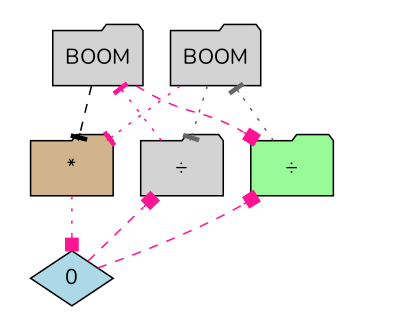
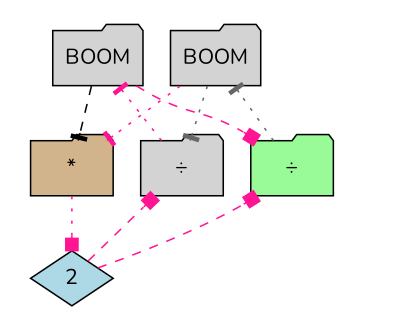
node "0": label "0" -> "2"
